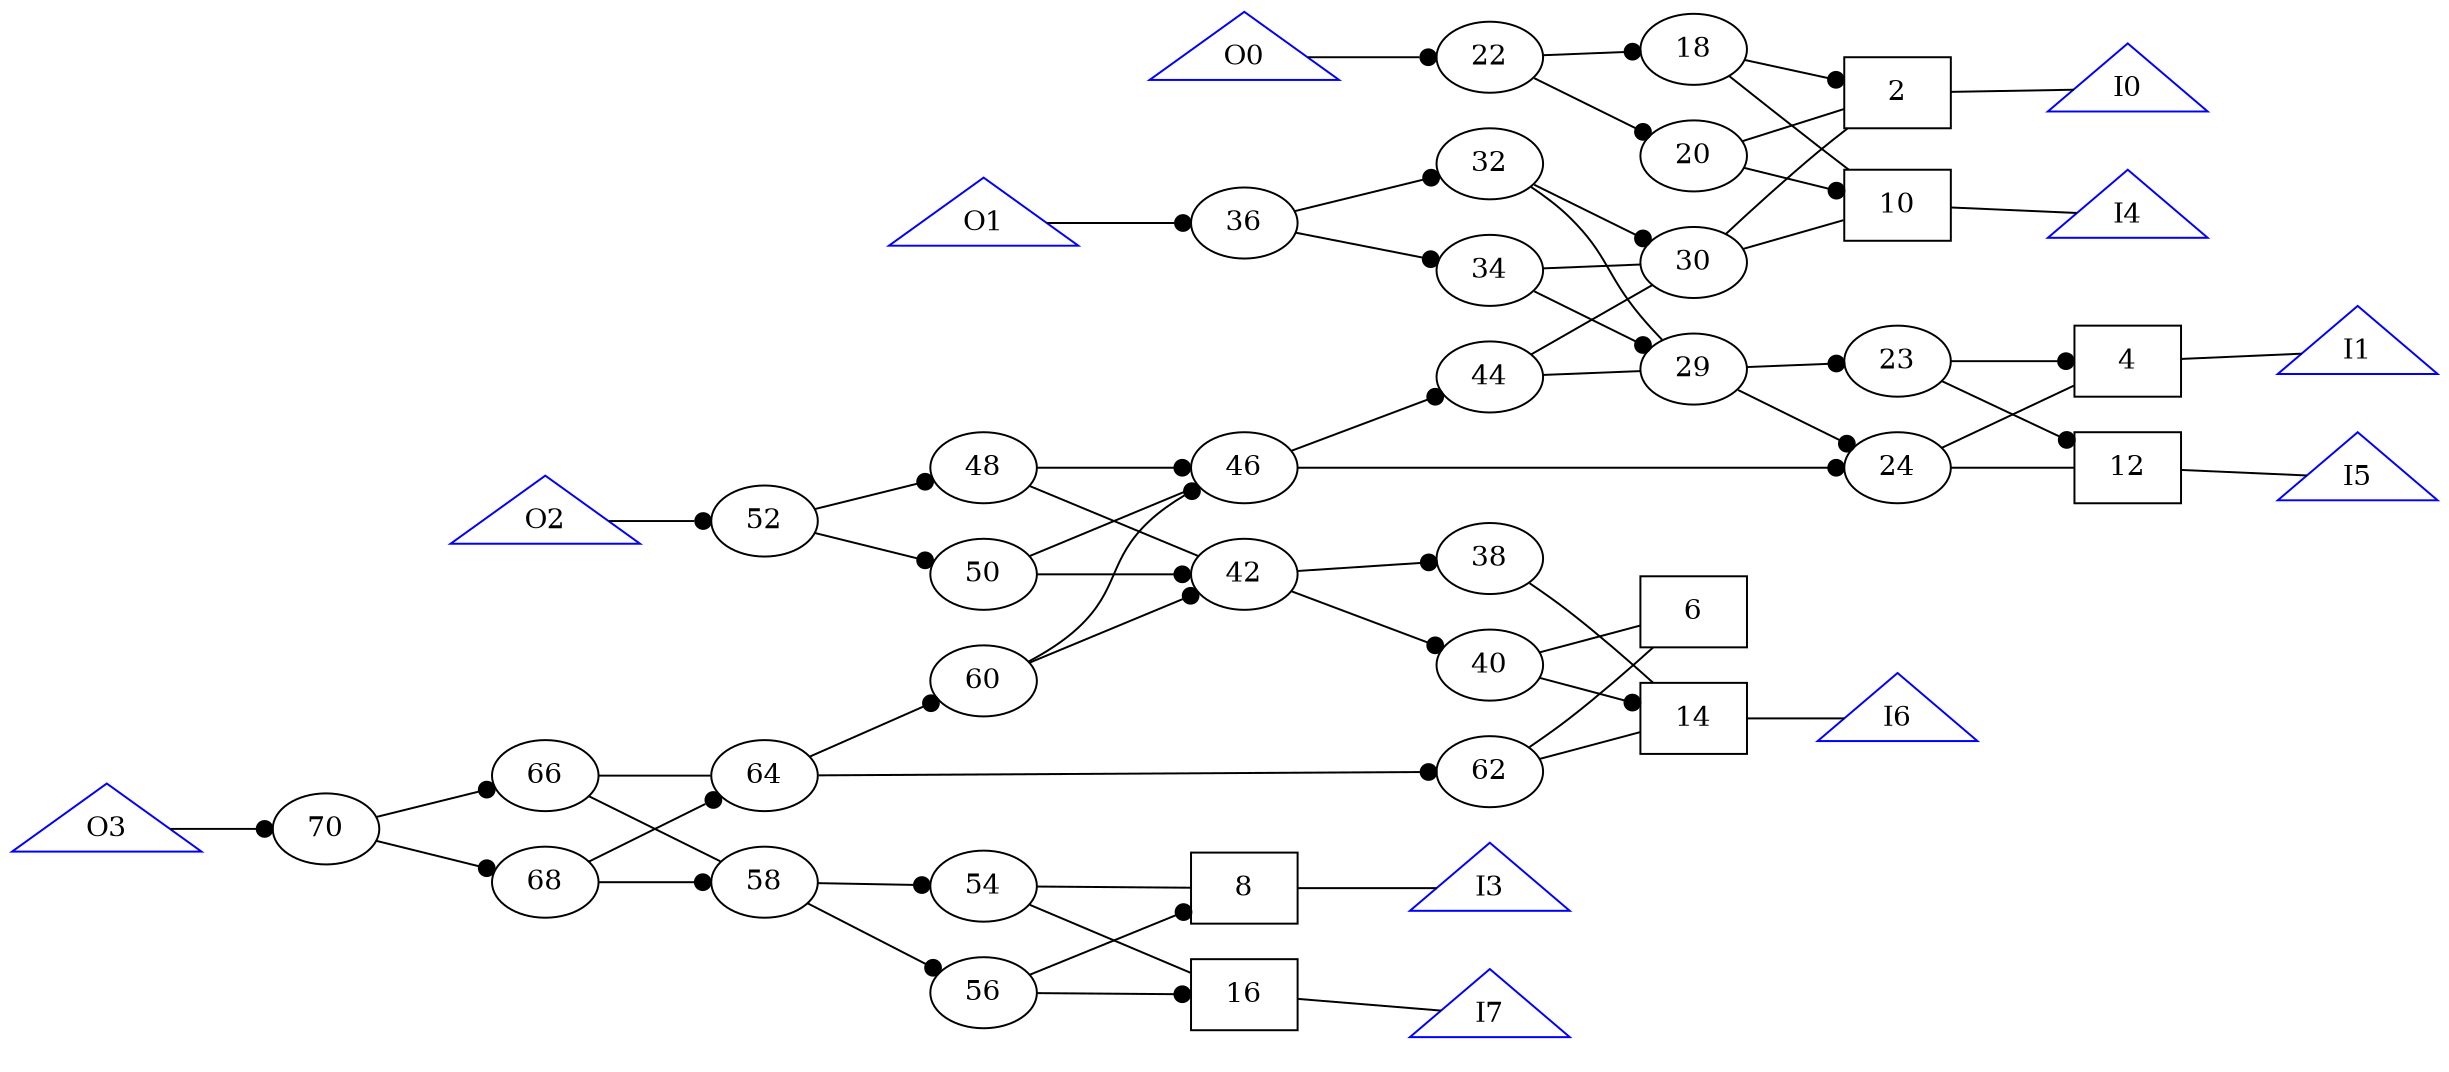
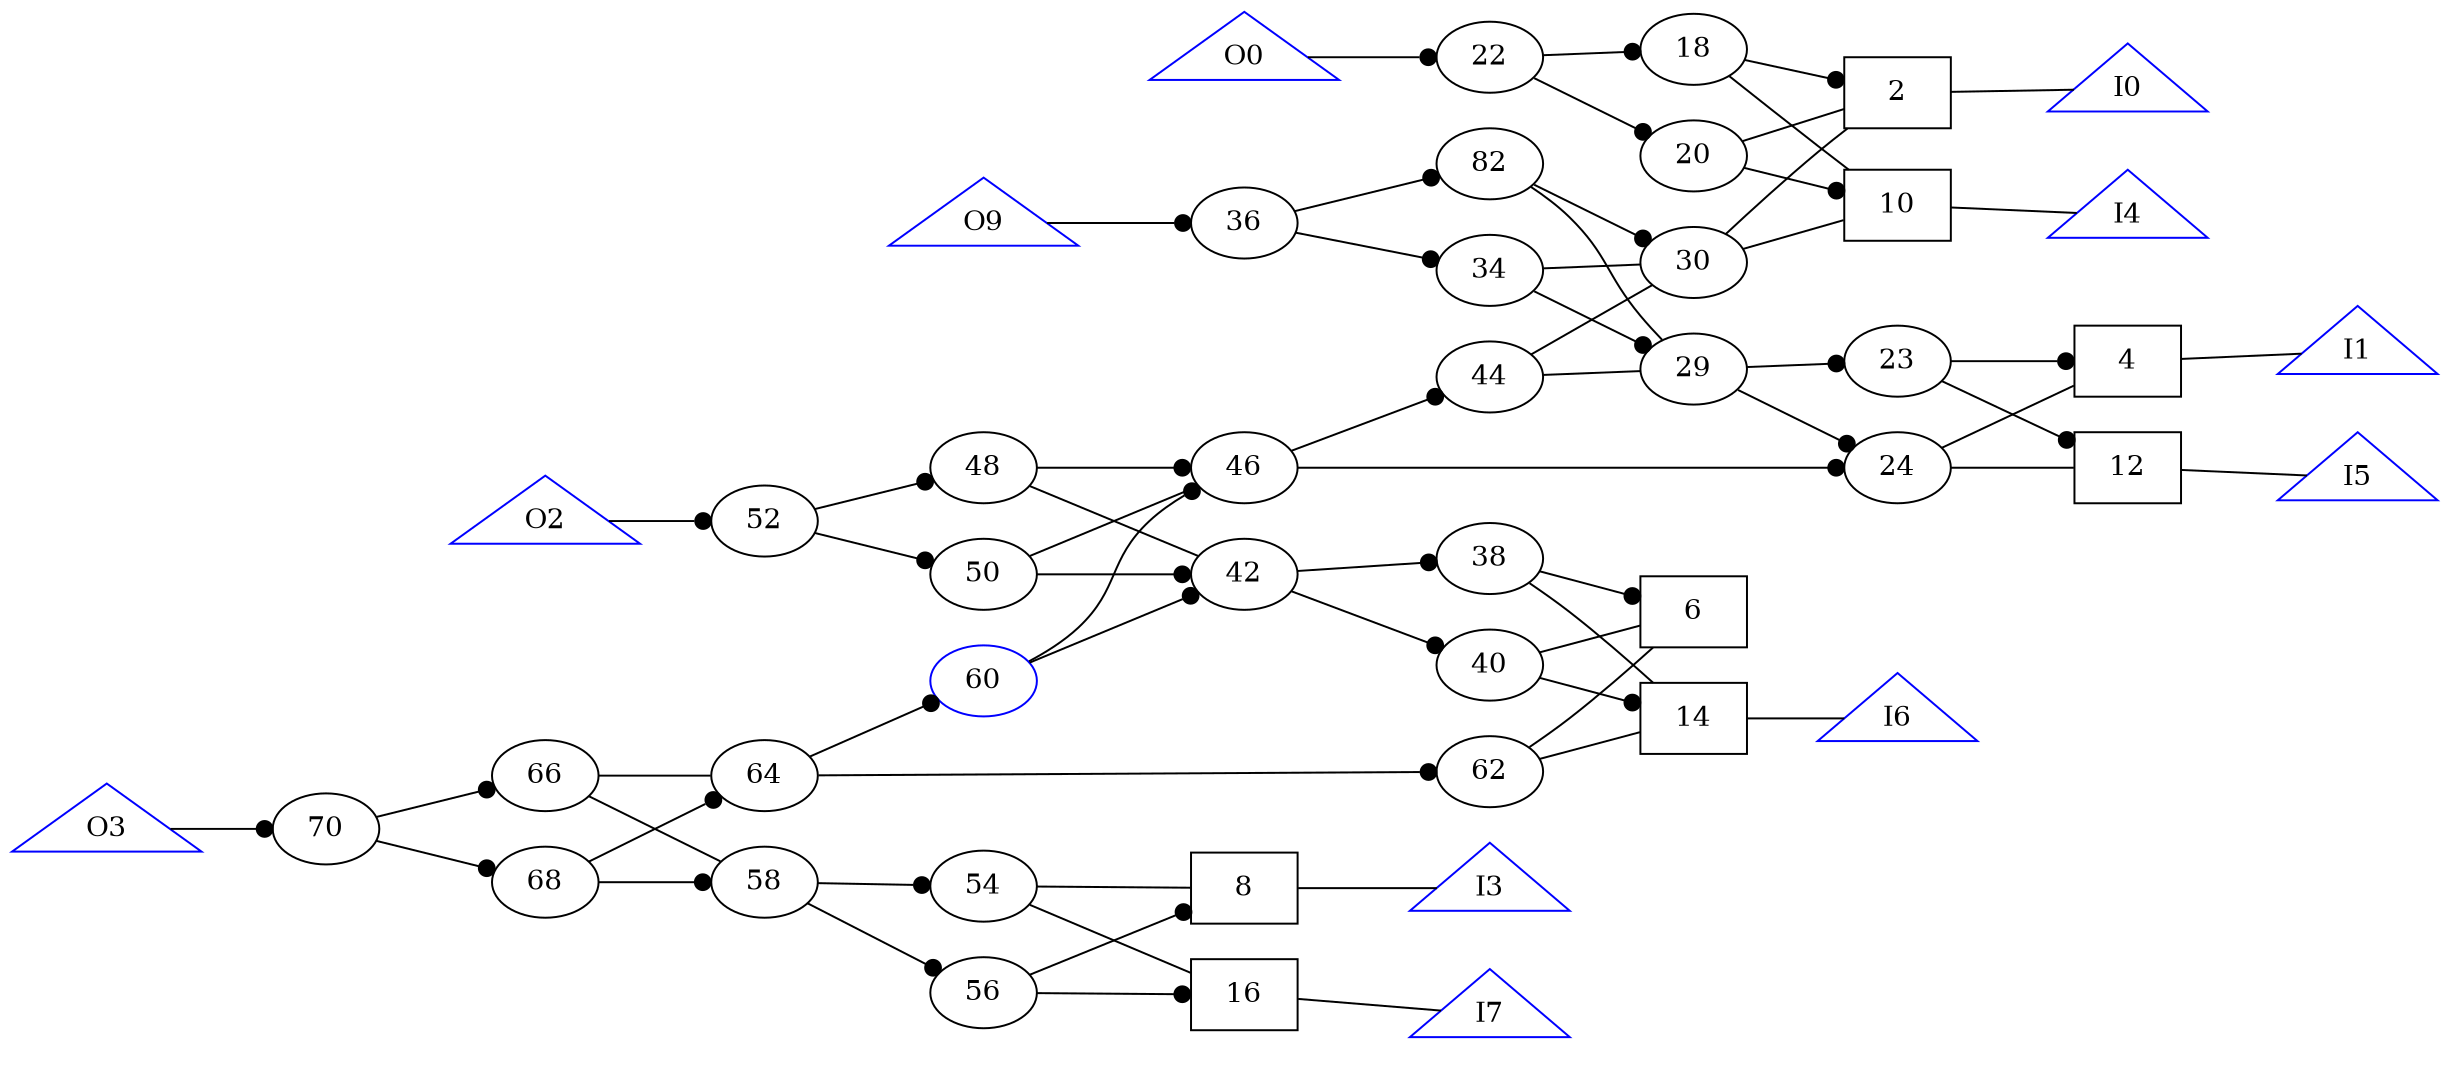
node "32": label "32" -> "82"
node "O1": label "O1" -> "O9"
edge "38" -> "6": added
node "60": color black -> blue
